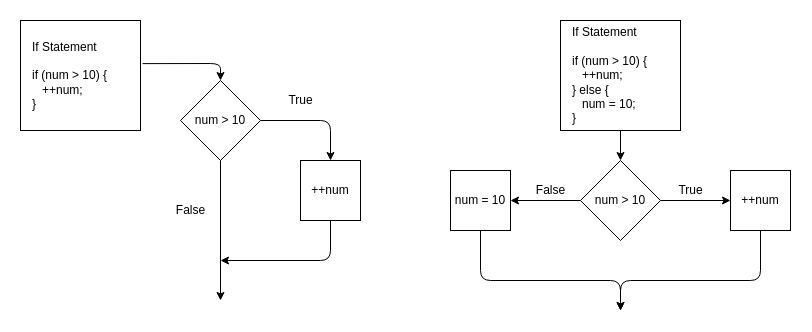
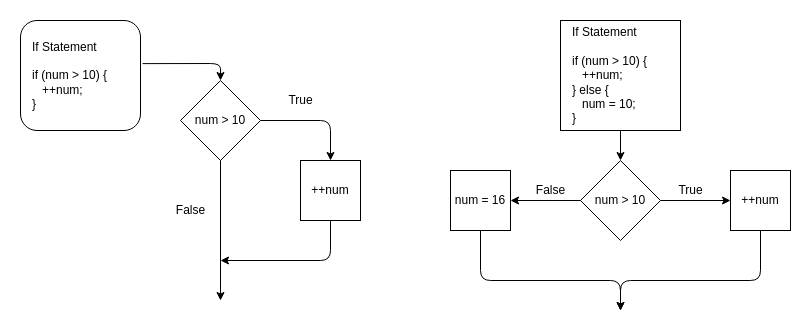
node "If Statement if (num > 10) { ++num; }": shape rectangle -> rounded rectangle
node "num = 10": label "num = 10" -> "num = 16"
